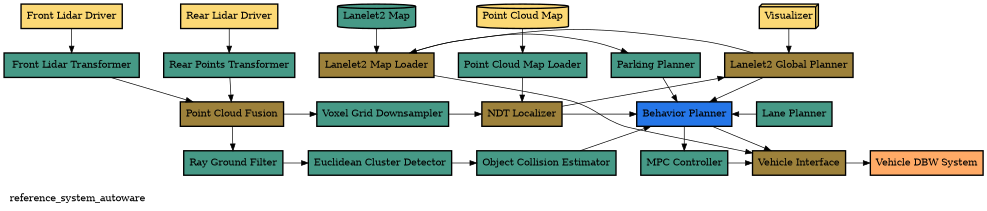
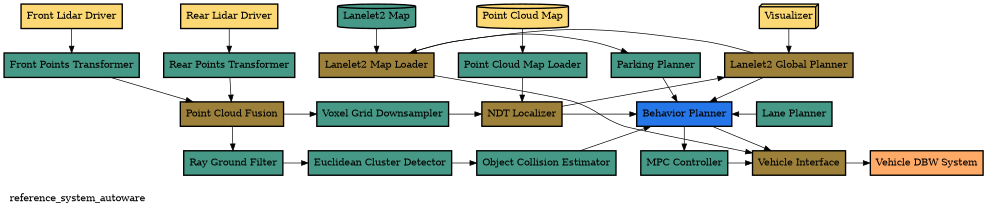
node "Front Lidar Transformer": label "Front Lidar Transformer" -> "Front Points Transformer"
